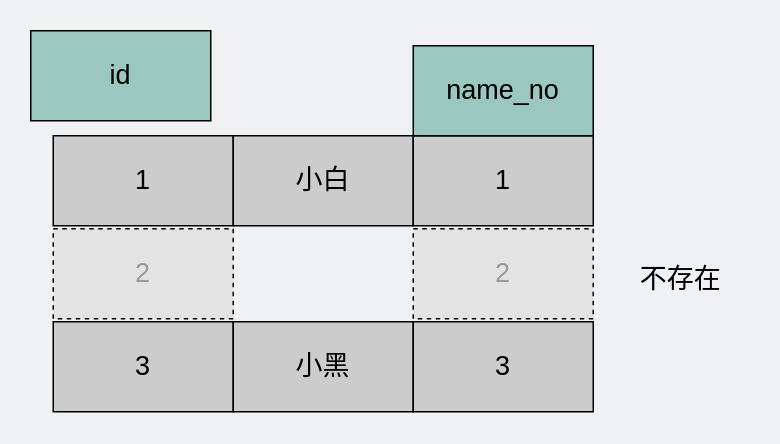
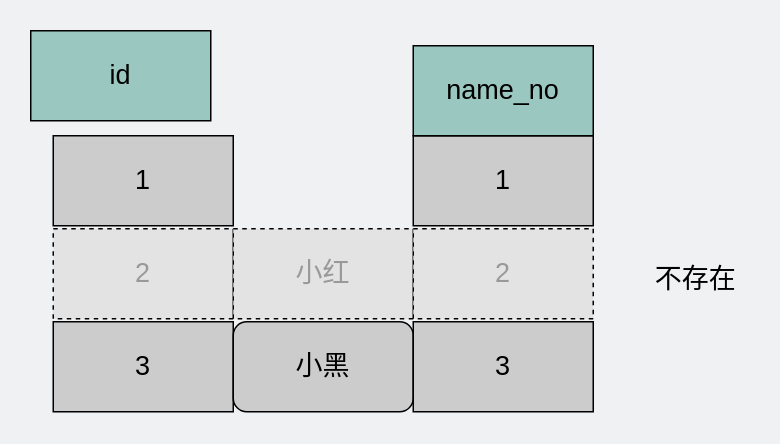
node "小白": removed
node "小红": added
node "不存在": moved (681, 280) -> (696, 280)
node "小黑": shape rectangle -> rounded rectangle
